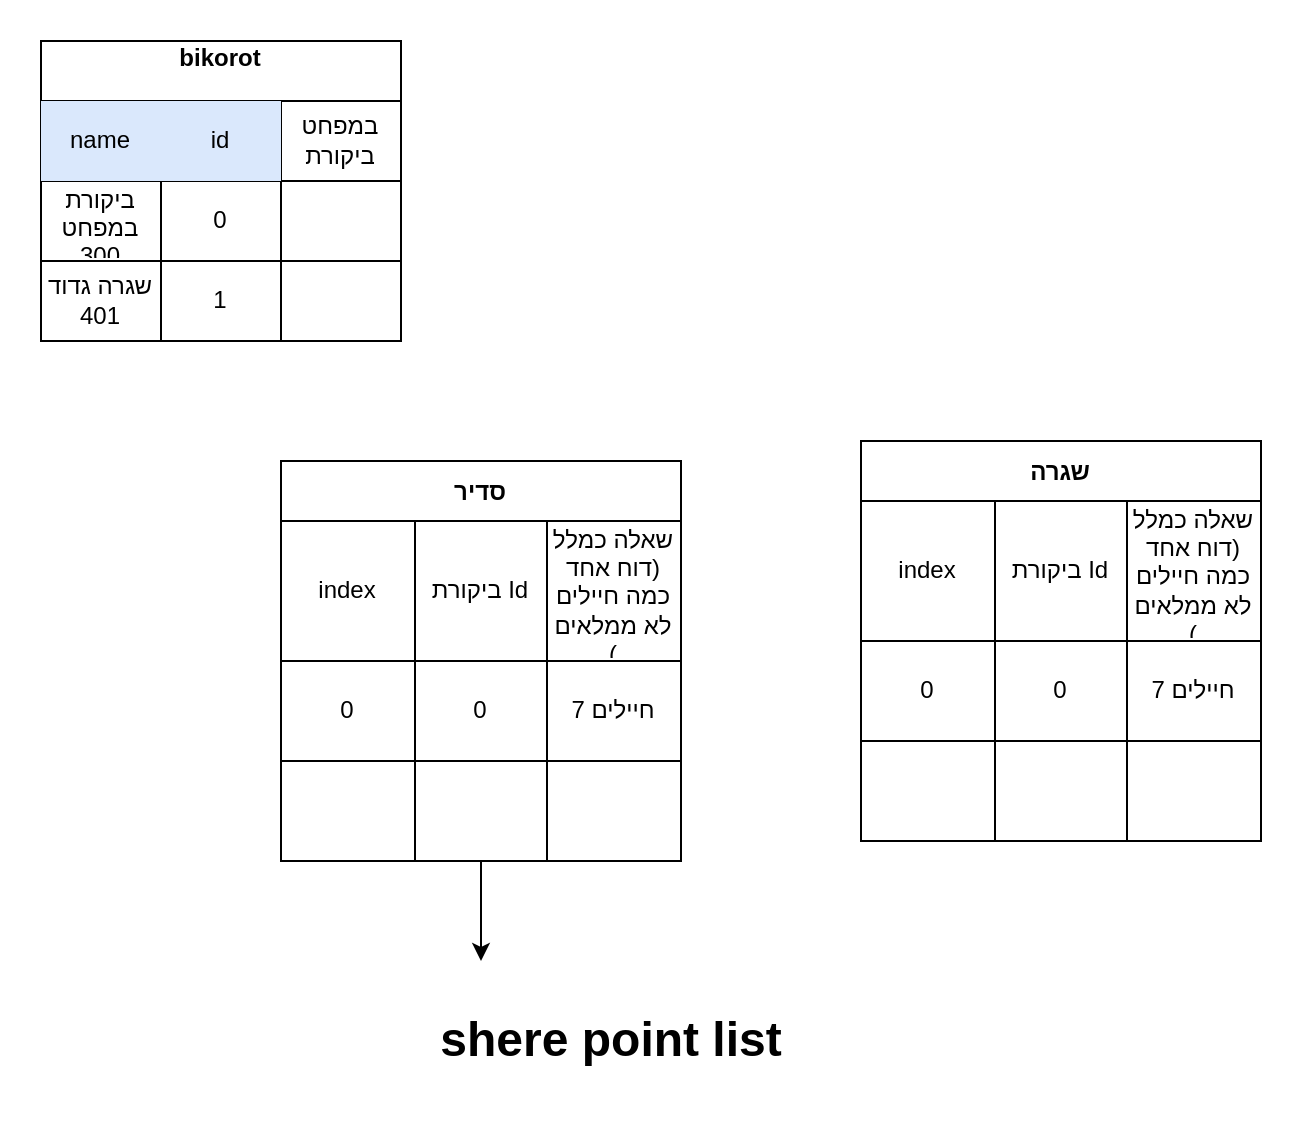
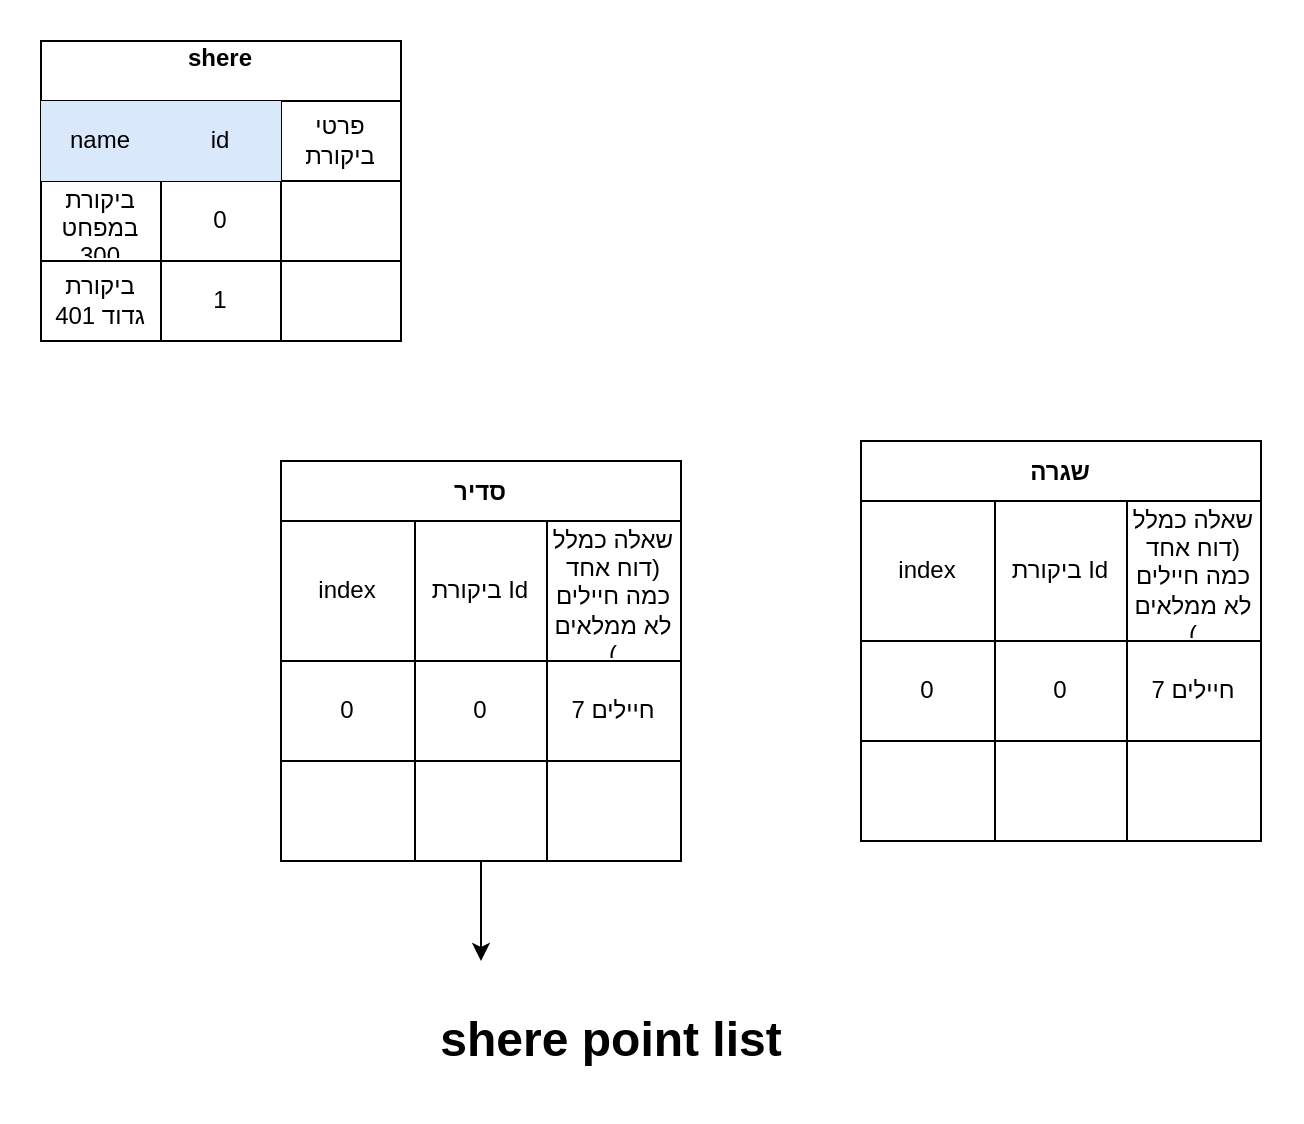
node "bikorot": label "bikorot" -> "shere"
node "במפחט ביקורת": label "במפחט ביקורת" -> "פרטי ביקורת"
node "שגרה גדוד 401": label "שגרה גדוד 401" -> "ביקורת גדוד 401"
